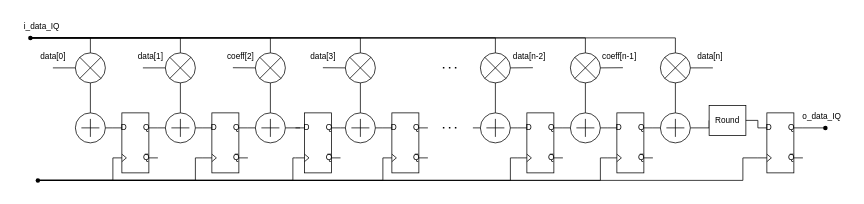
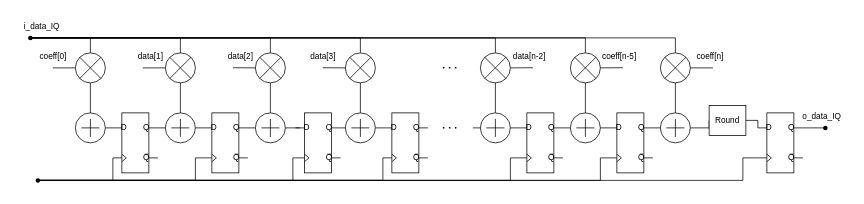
node "data[0]": label "data[0]" -> "coeff[0]"
node "coeff[2]": label "coeff[2]" -> "data[2]"
node "coeff[n-1]": label "coeff[n-1]" -> "coeff[n-5]"
node "data[n]": label "data[n]" -> "coeff[n]"
